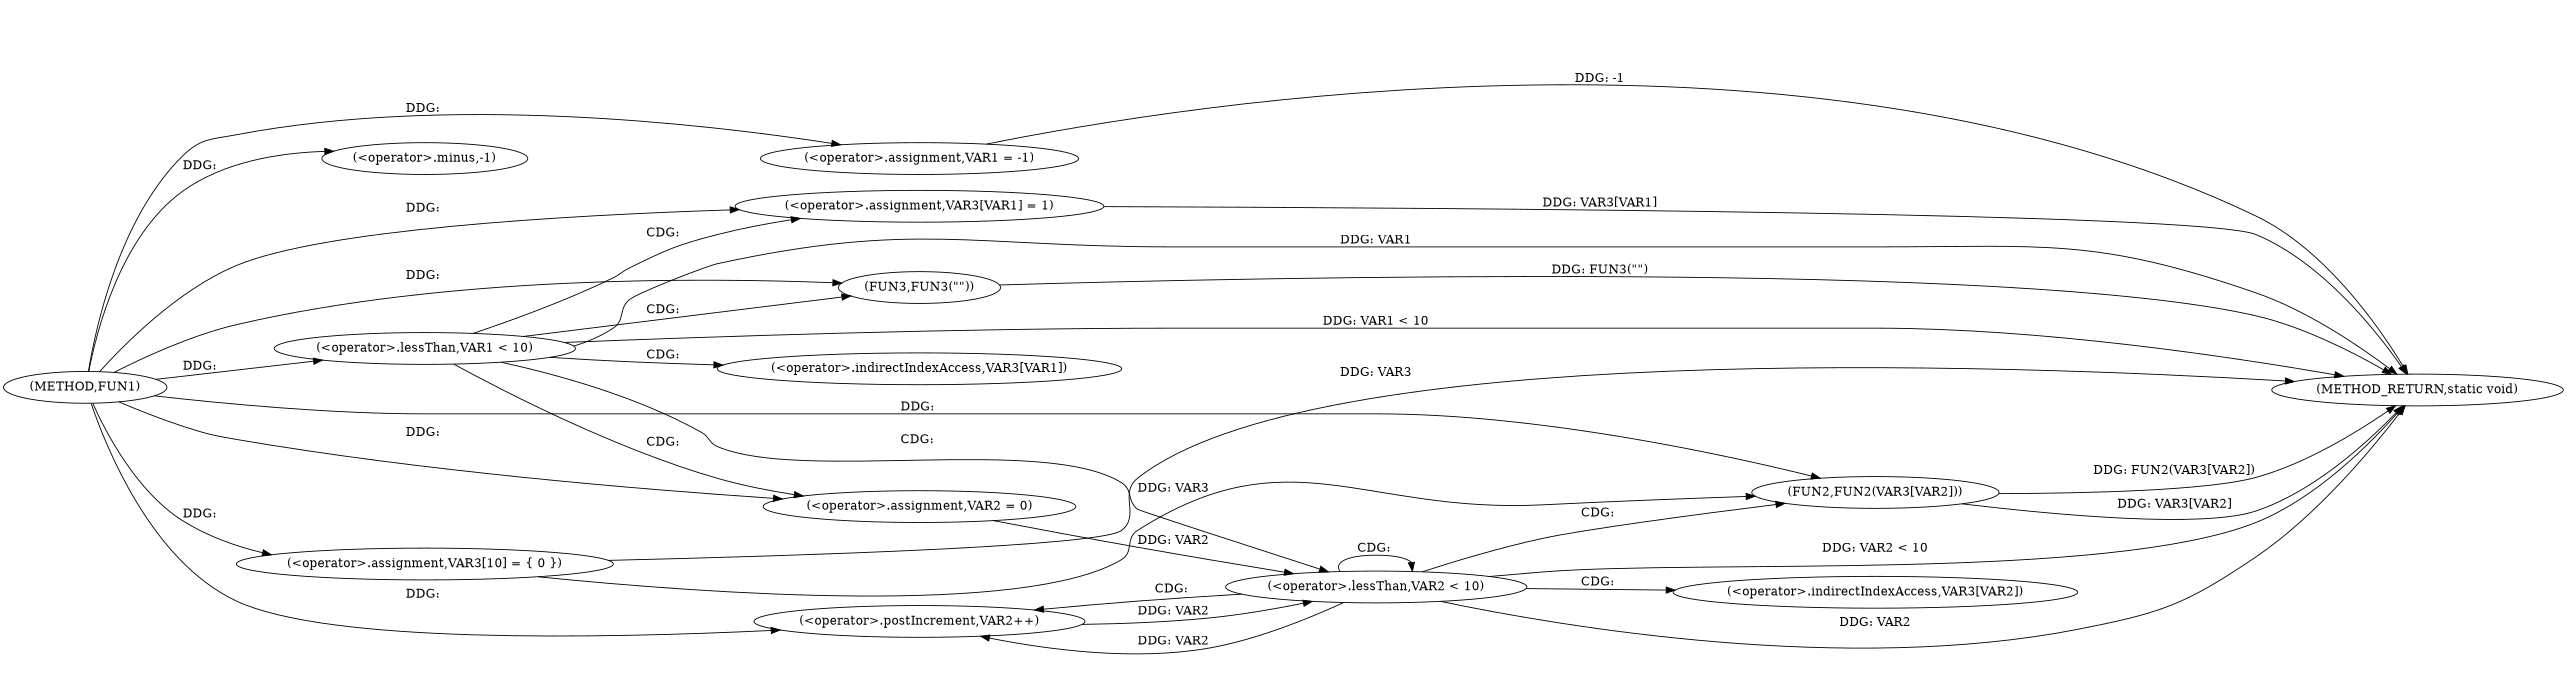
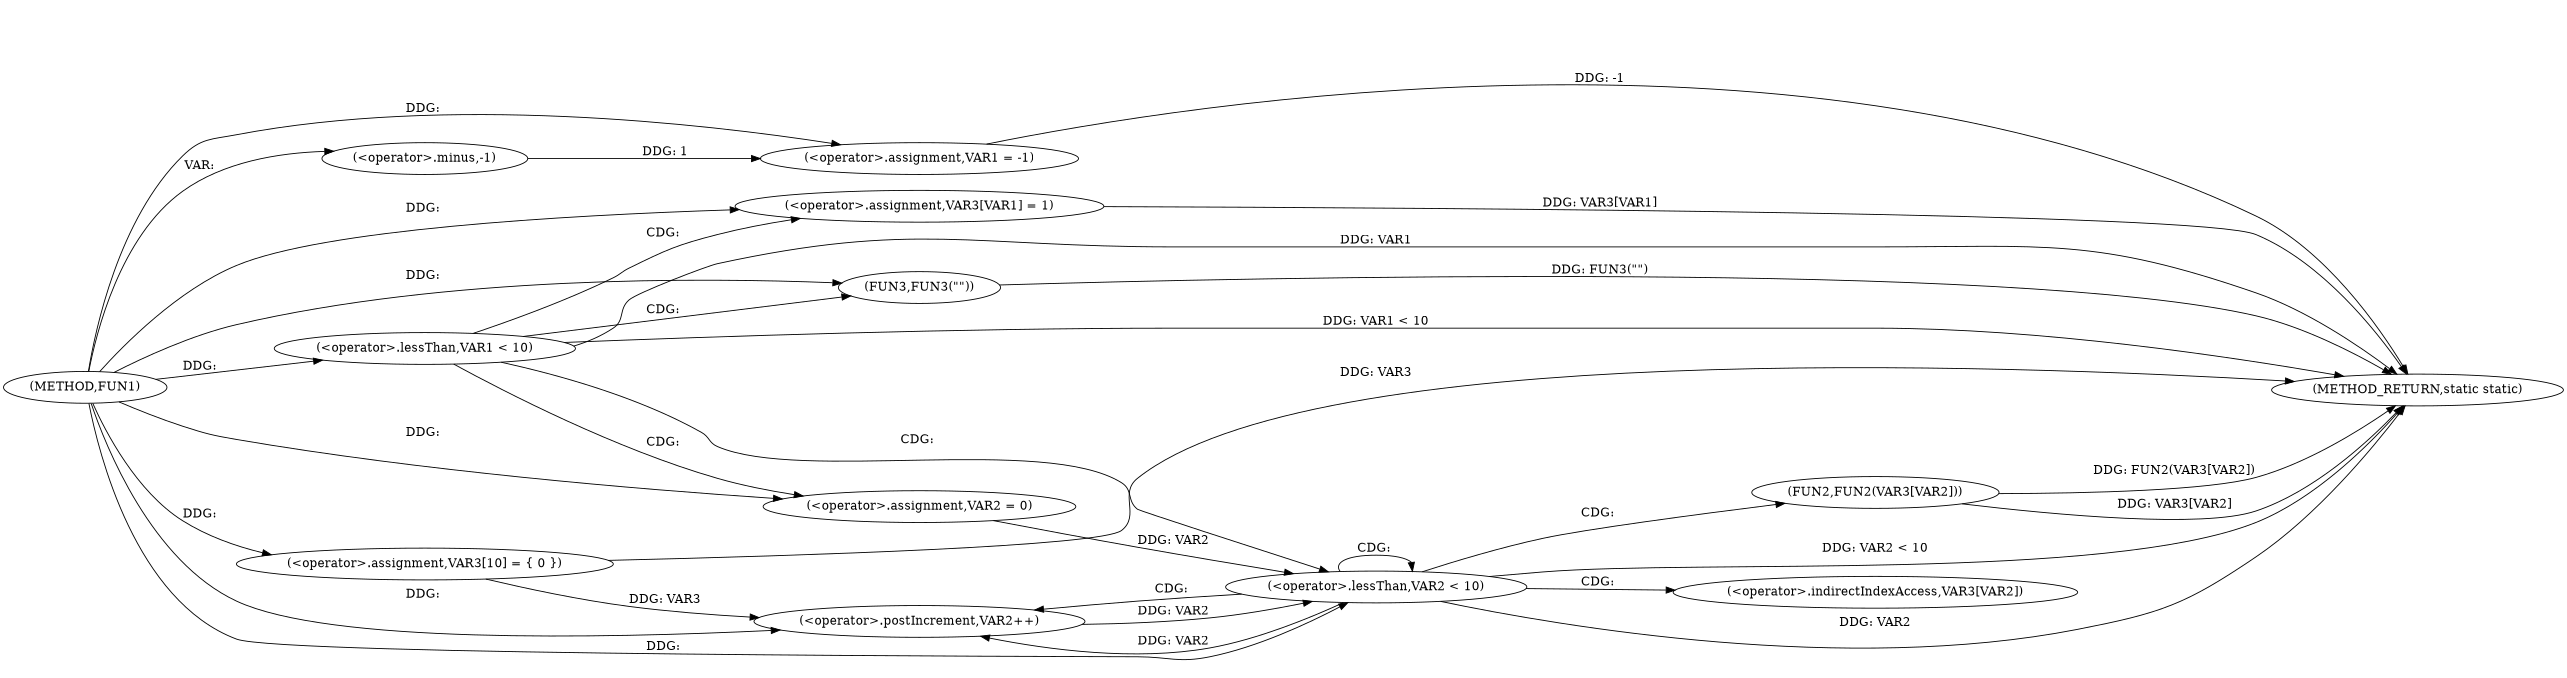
edge "(<operator>.minus,-1)" -> "(<operator>.assignment,VAR1 = -1)": added, label "DDG: 1"
edge "(METHOD,FUN1)" -> "(<operator>.minus,-1)": label "DDG: " -> "VAR: "
node "(<operator>.indirectIndexAccess,VAR3[VAR1])": removed
node "(METHOD_RETURN,static void)": label "(METHOD_RETURN,static void)" -> "(METHOD_RETURN,static static)"
edge "(METHOD,FUN1)" -> "(FUN2,FUN2(VAR3[VAR2]))": now "(METHOD,FUN1)" -> "(<operator>.lessThan,VAR2 < 10)"
edge "(<operator>.assignment,VAR3[10] = { 0 })" -> "(FUN2,FUN2(VAR3[VAR2]))": now "(<operator>.assignment,VAR3[10] = { 0 })" -> "(<operator>.postIncrement,VAR2++)"
